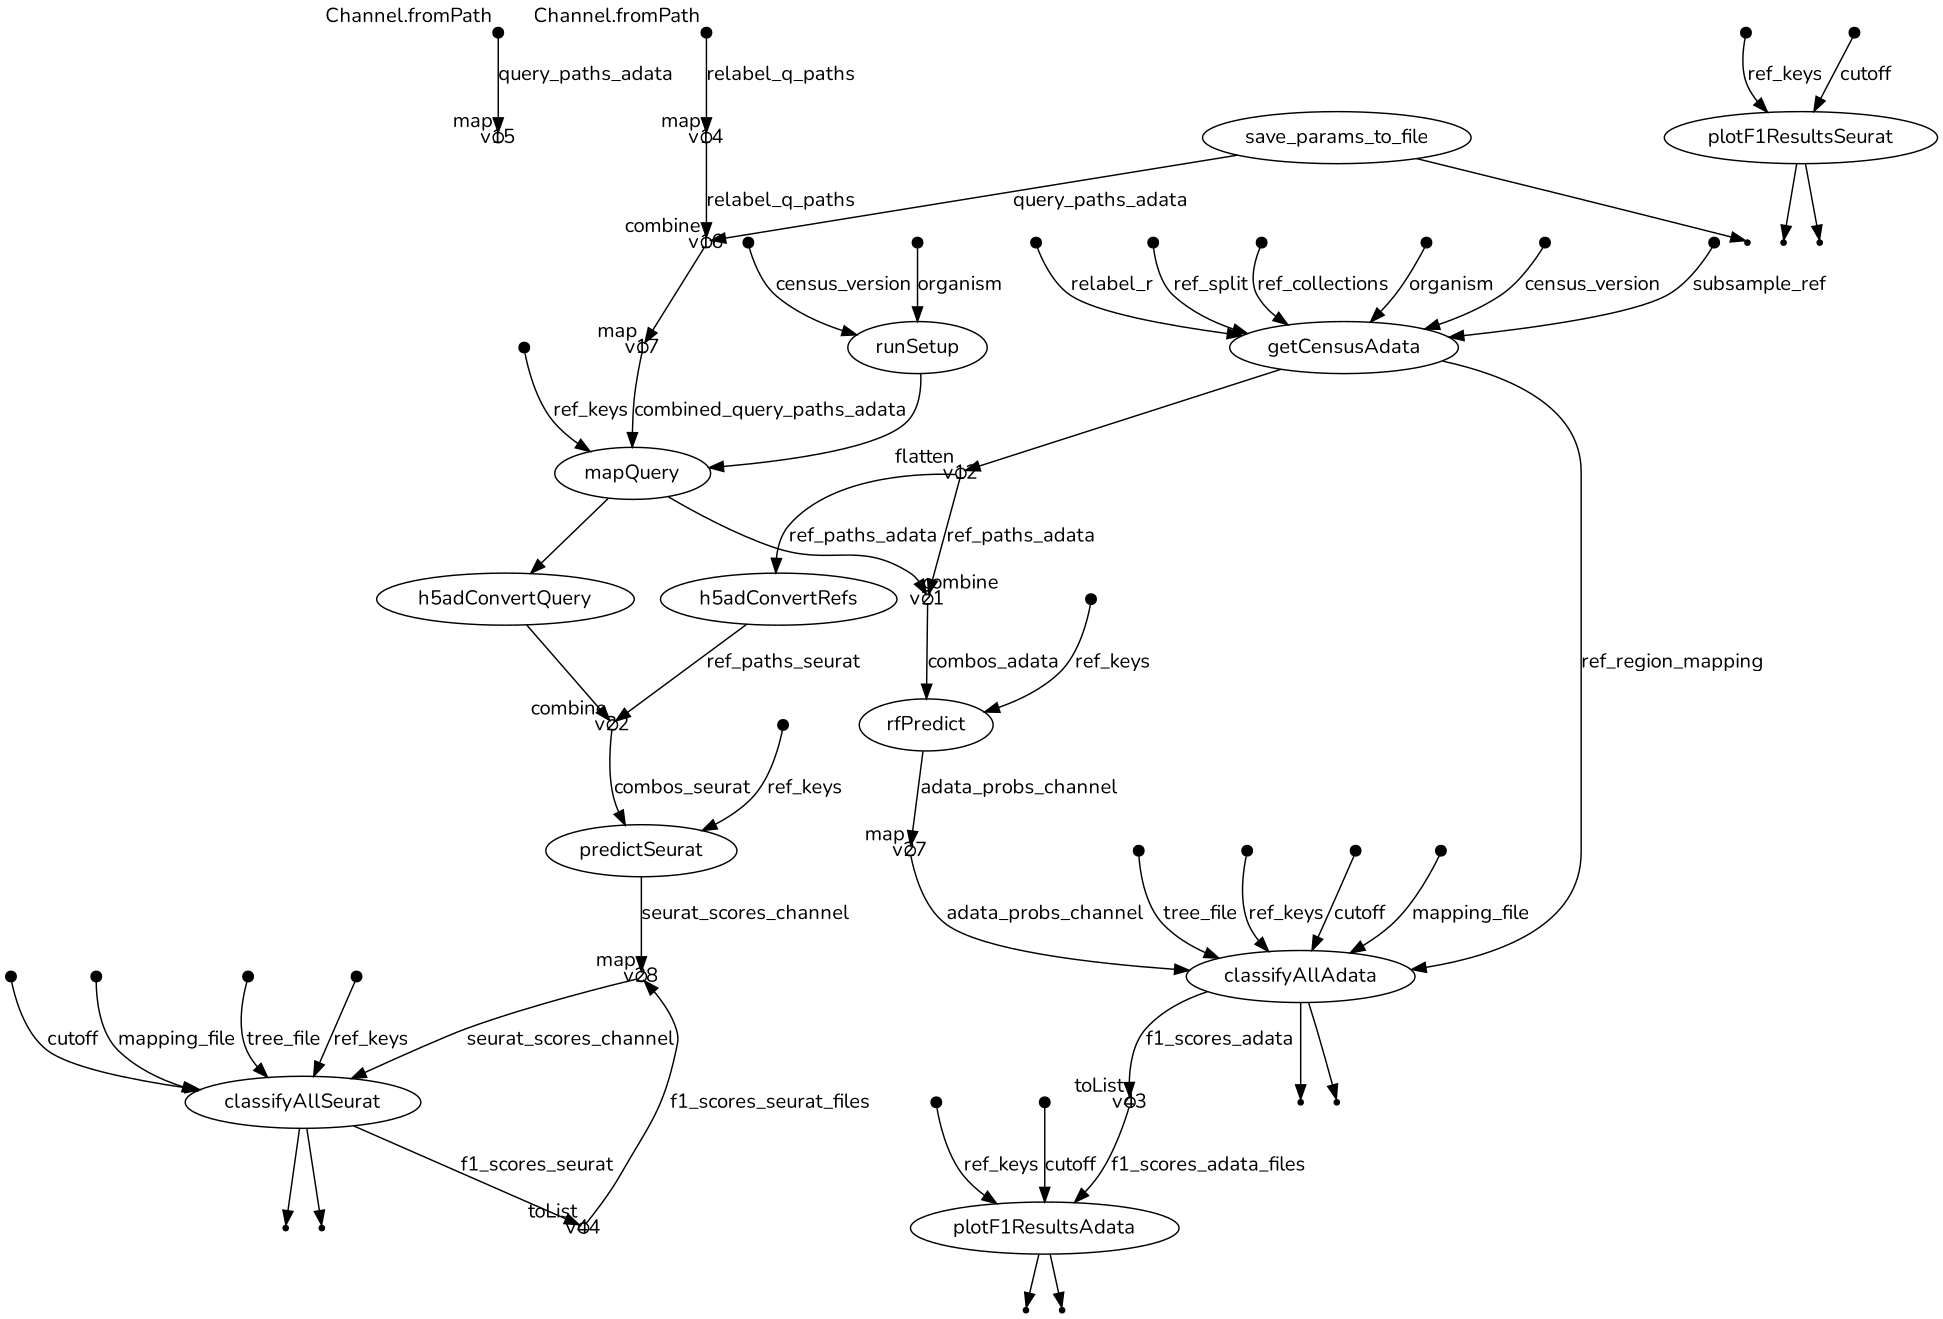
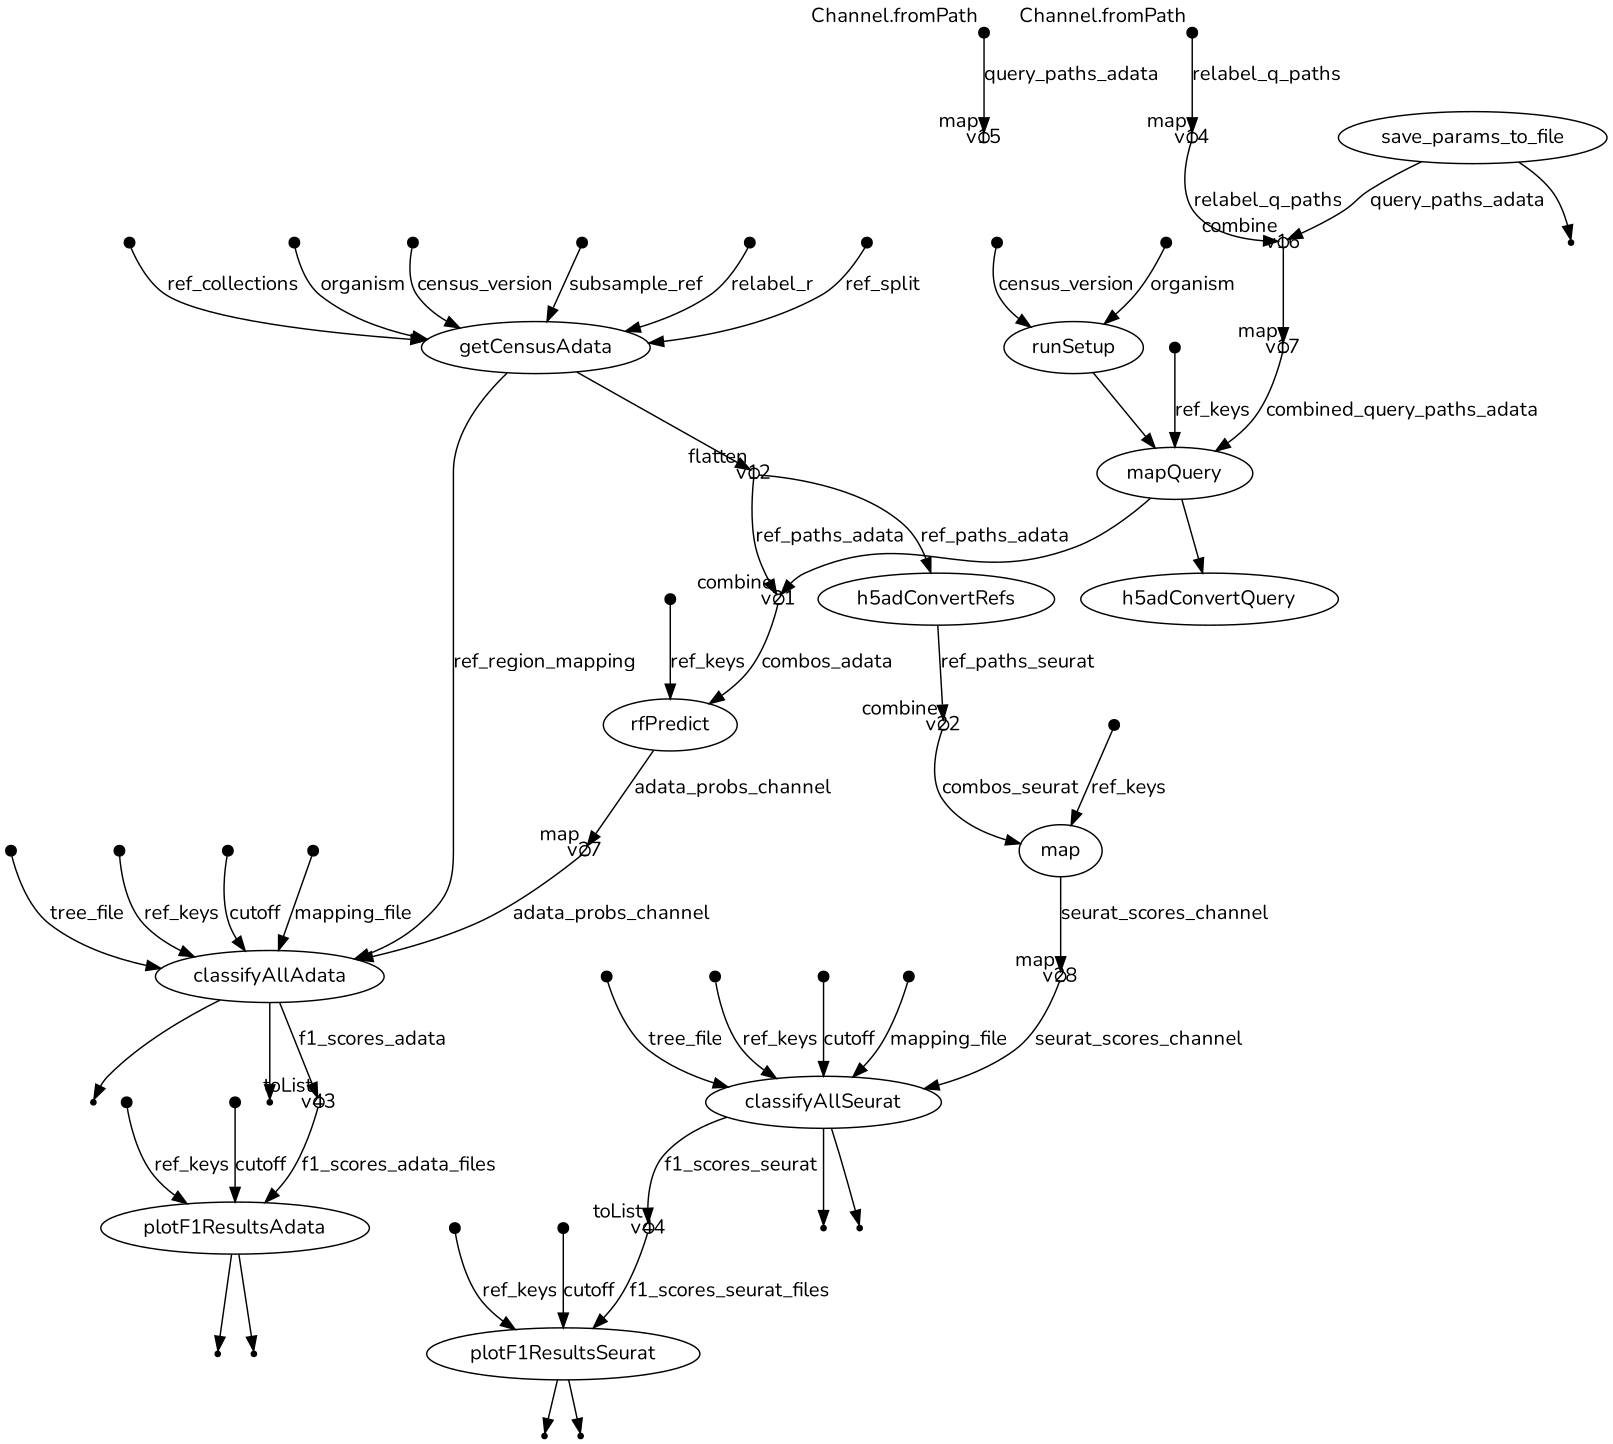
edge "h5adConvertQuery" -> "v22 combine": removed
node "predictSeurat": label "predictSeurat" -> "map"
edge "v44 toList" -> "v28 map": now "v44 toList" -> "plotF1ResultsSeurat"
